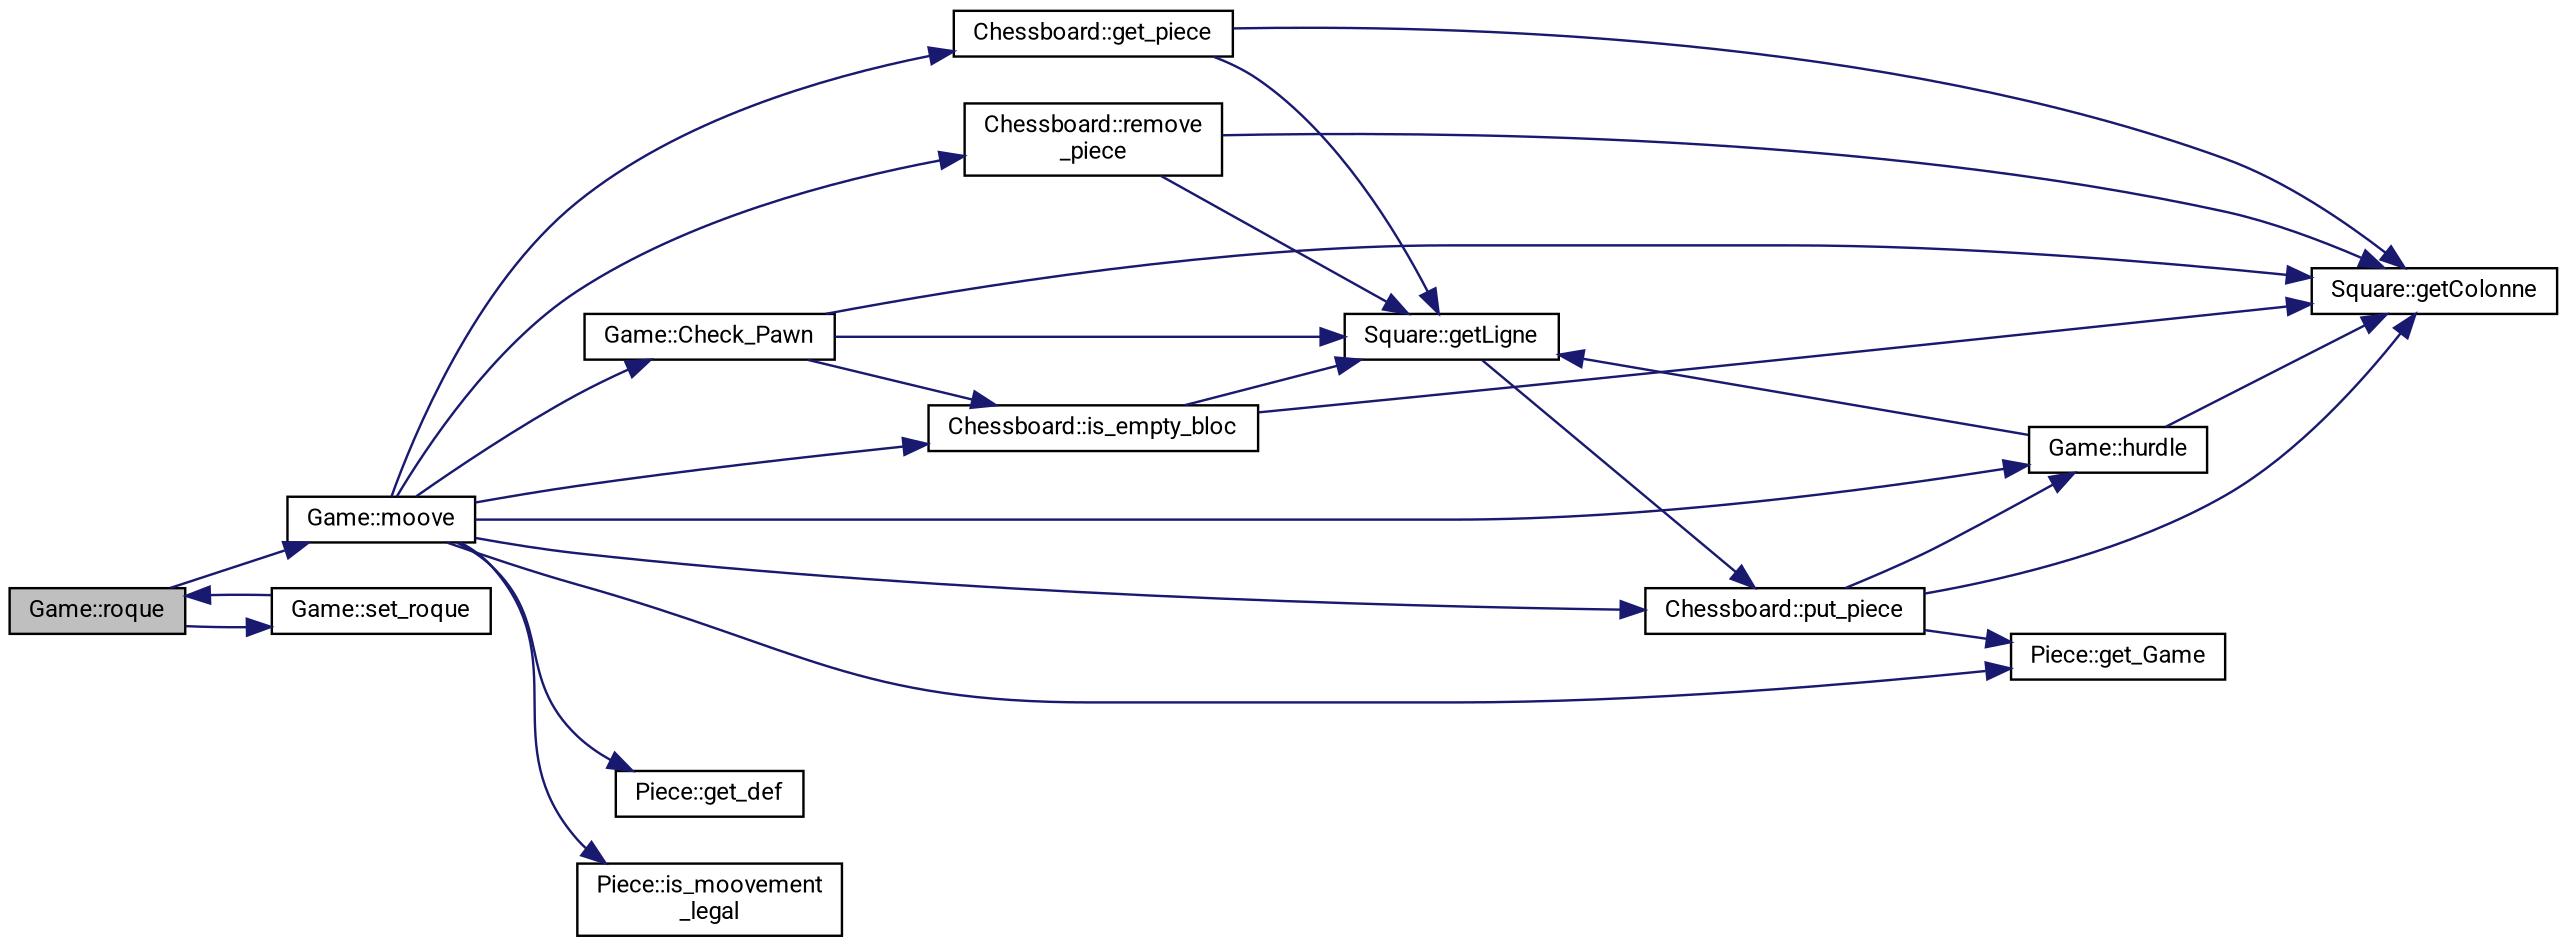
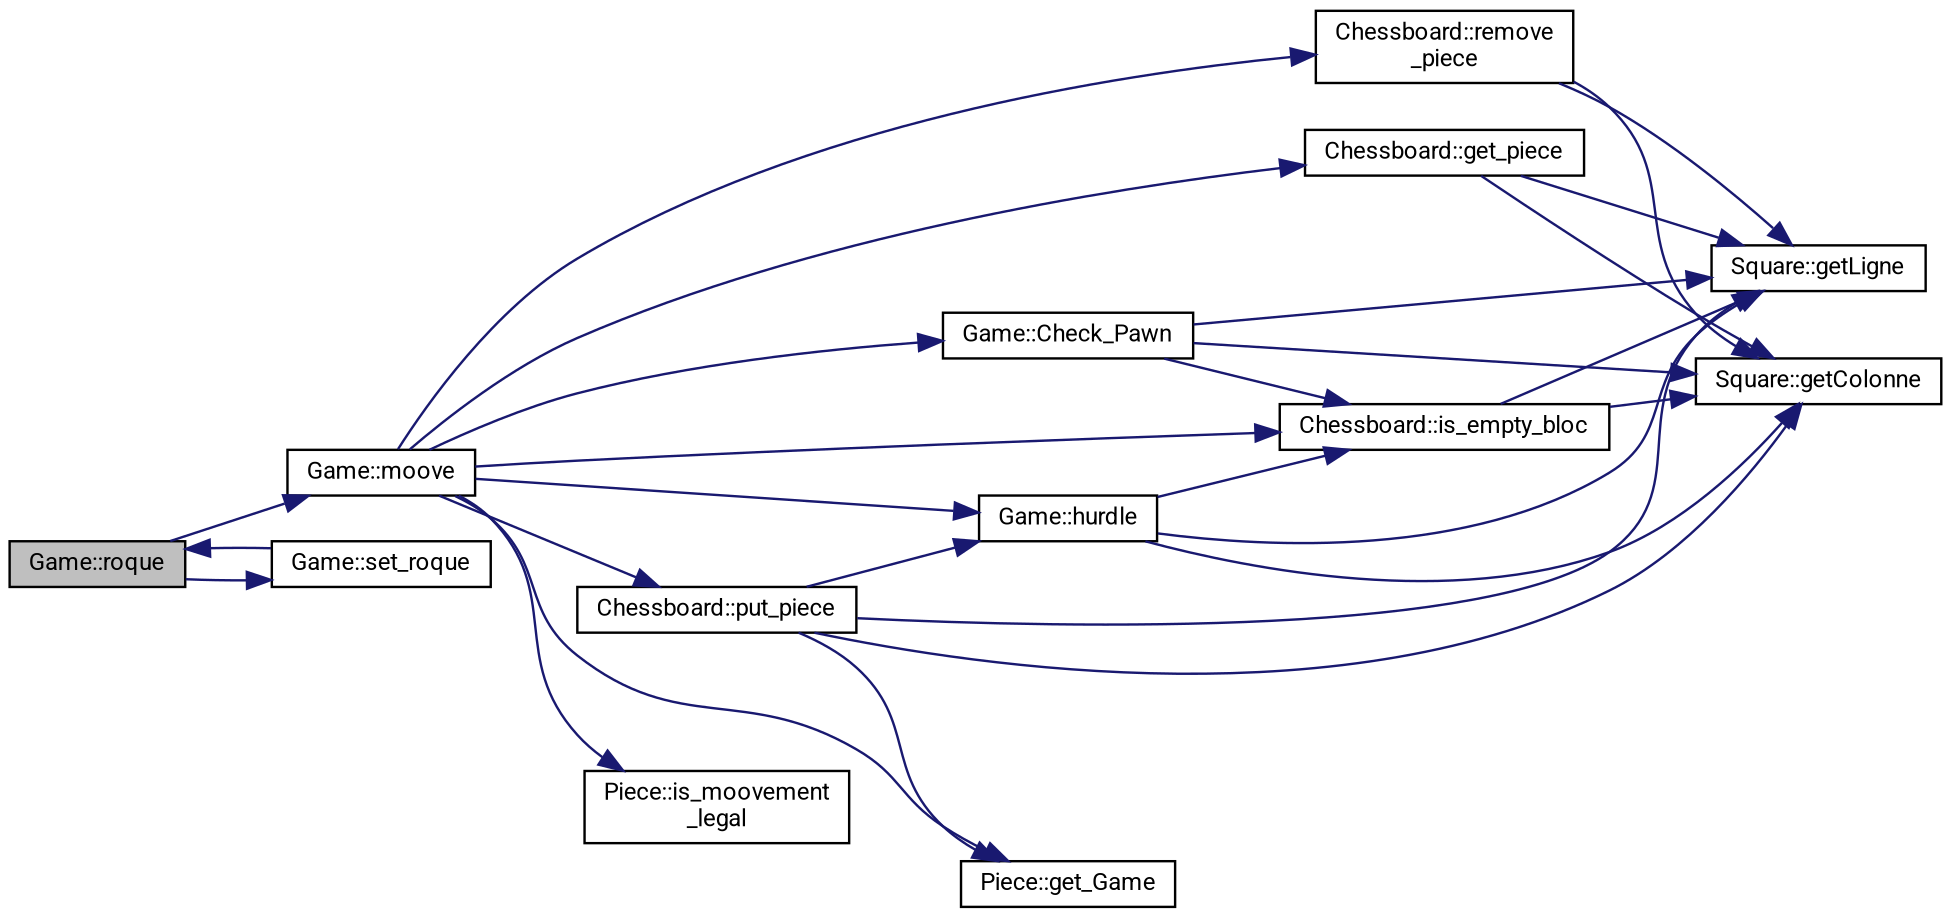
edge "Square::getLigne" -> "Chessboard::put_piece": reversed
edge "Game::hurdle" -> "Chessboard::is_empty_bloc": added
node "Piece::get_def": removed
